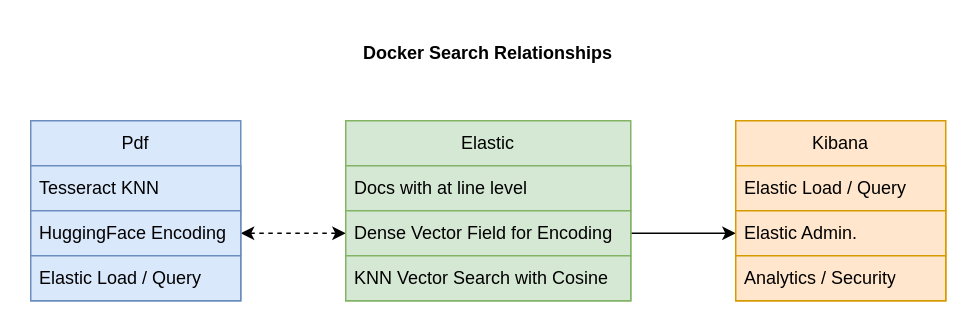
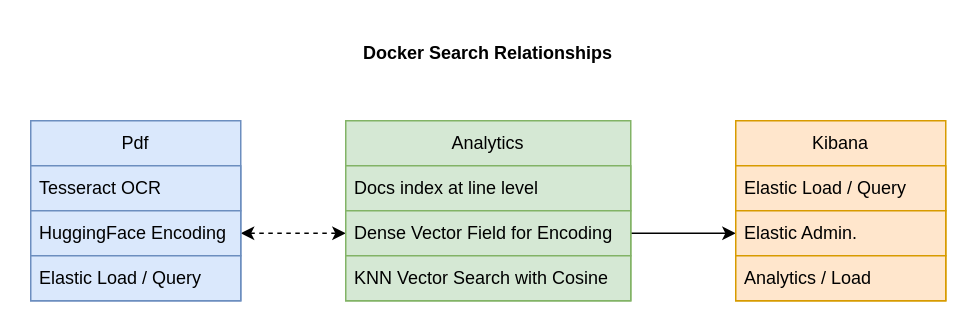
node "Elastic": label "Elastic" -> "Analytics"
node "Tesseract KNN": label "Tesseract KNN" -> "Tesseract OCR"
node "Docs with at line level": label "Docs with at line level" -> "Docs index at line level"
node "Analytics / Security": label "Analytics / Security" -> "Analytics / Load"
